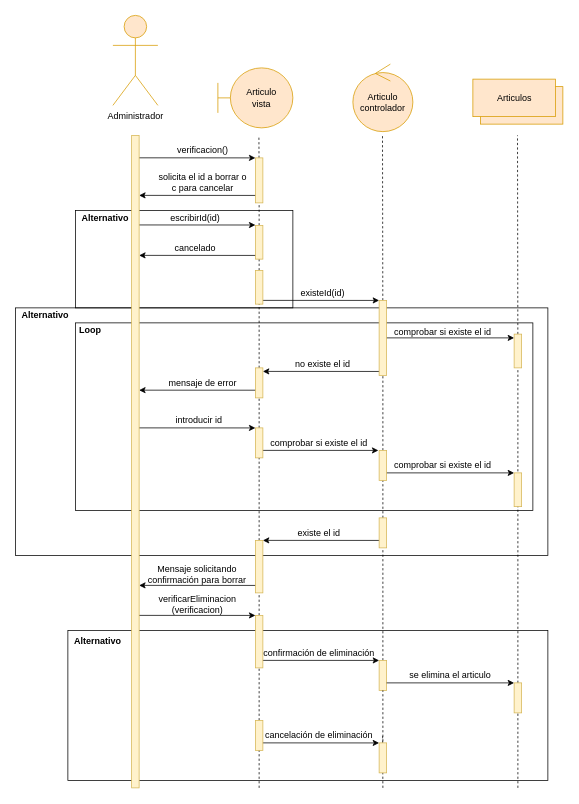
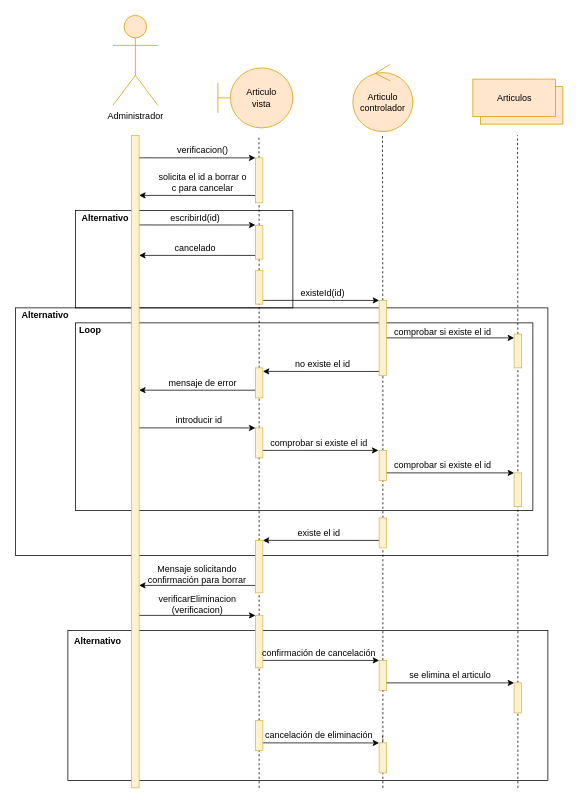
node "confirmación de eliminación": label "confirmación de eliminación" -> "confirmación de cancelación"
